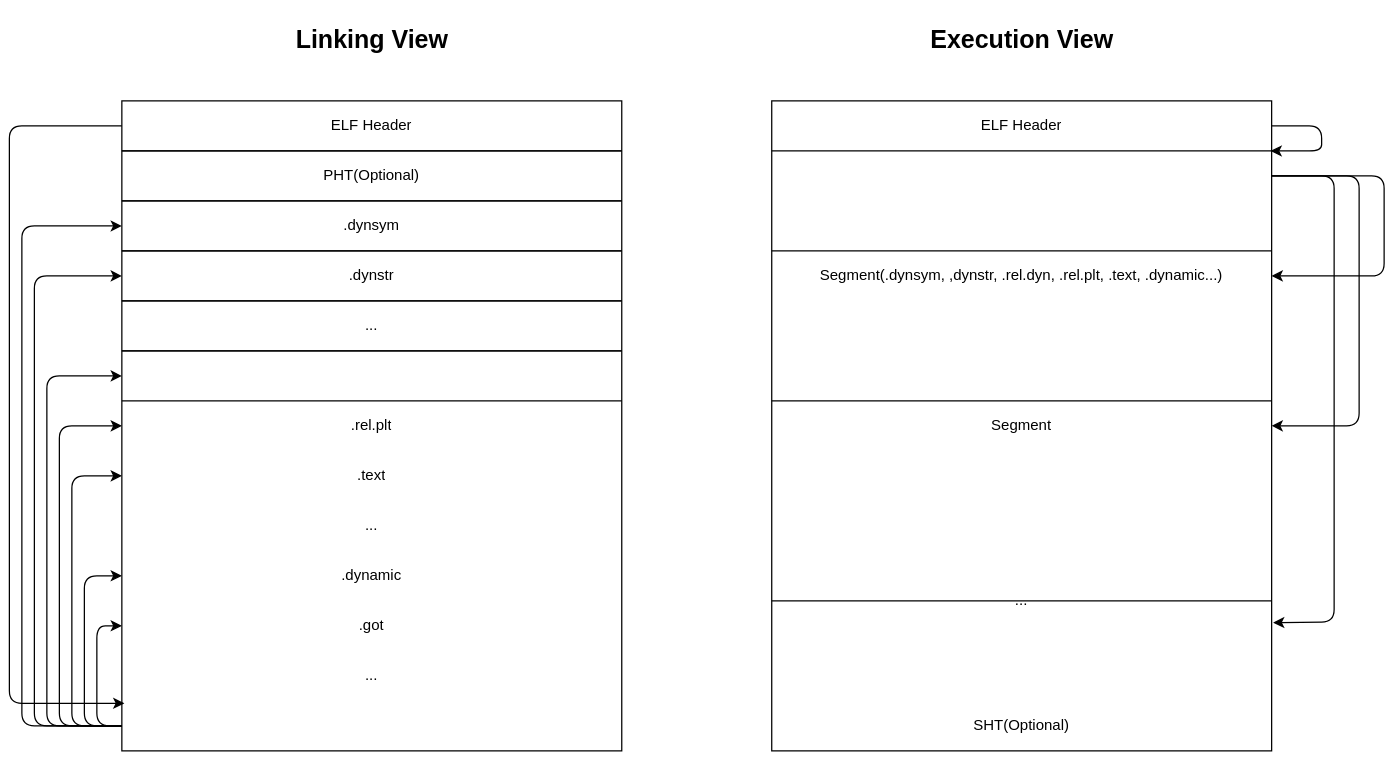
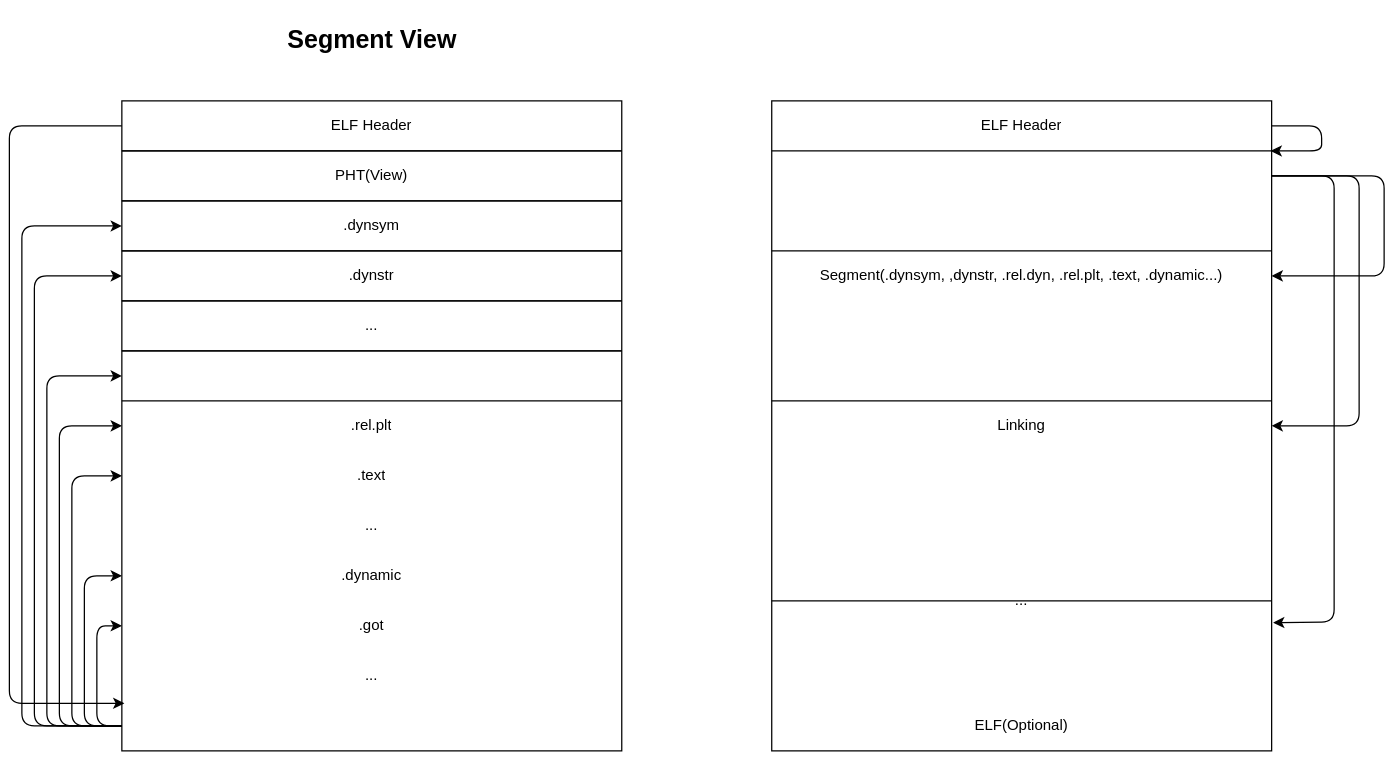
node "Linking View": label "Linking View" -> "Segment View"
node "Execution View": removed
node "PHT(Optional)": label "PHT(Optional)" -> "PHT(View)"
node "Segment": label "Segment" -> "Linking"
node "SHT(Optional)": label "SHT(Optional)" -> "ELF(Optional)"
